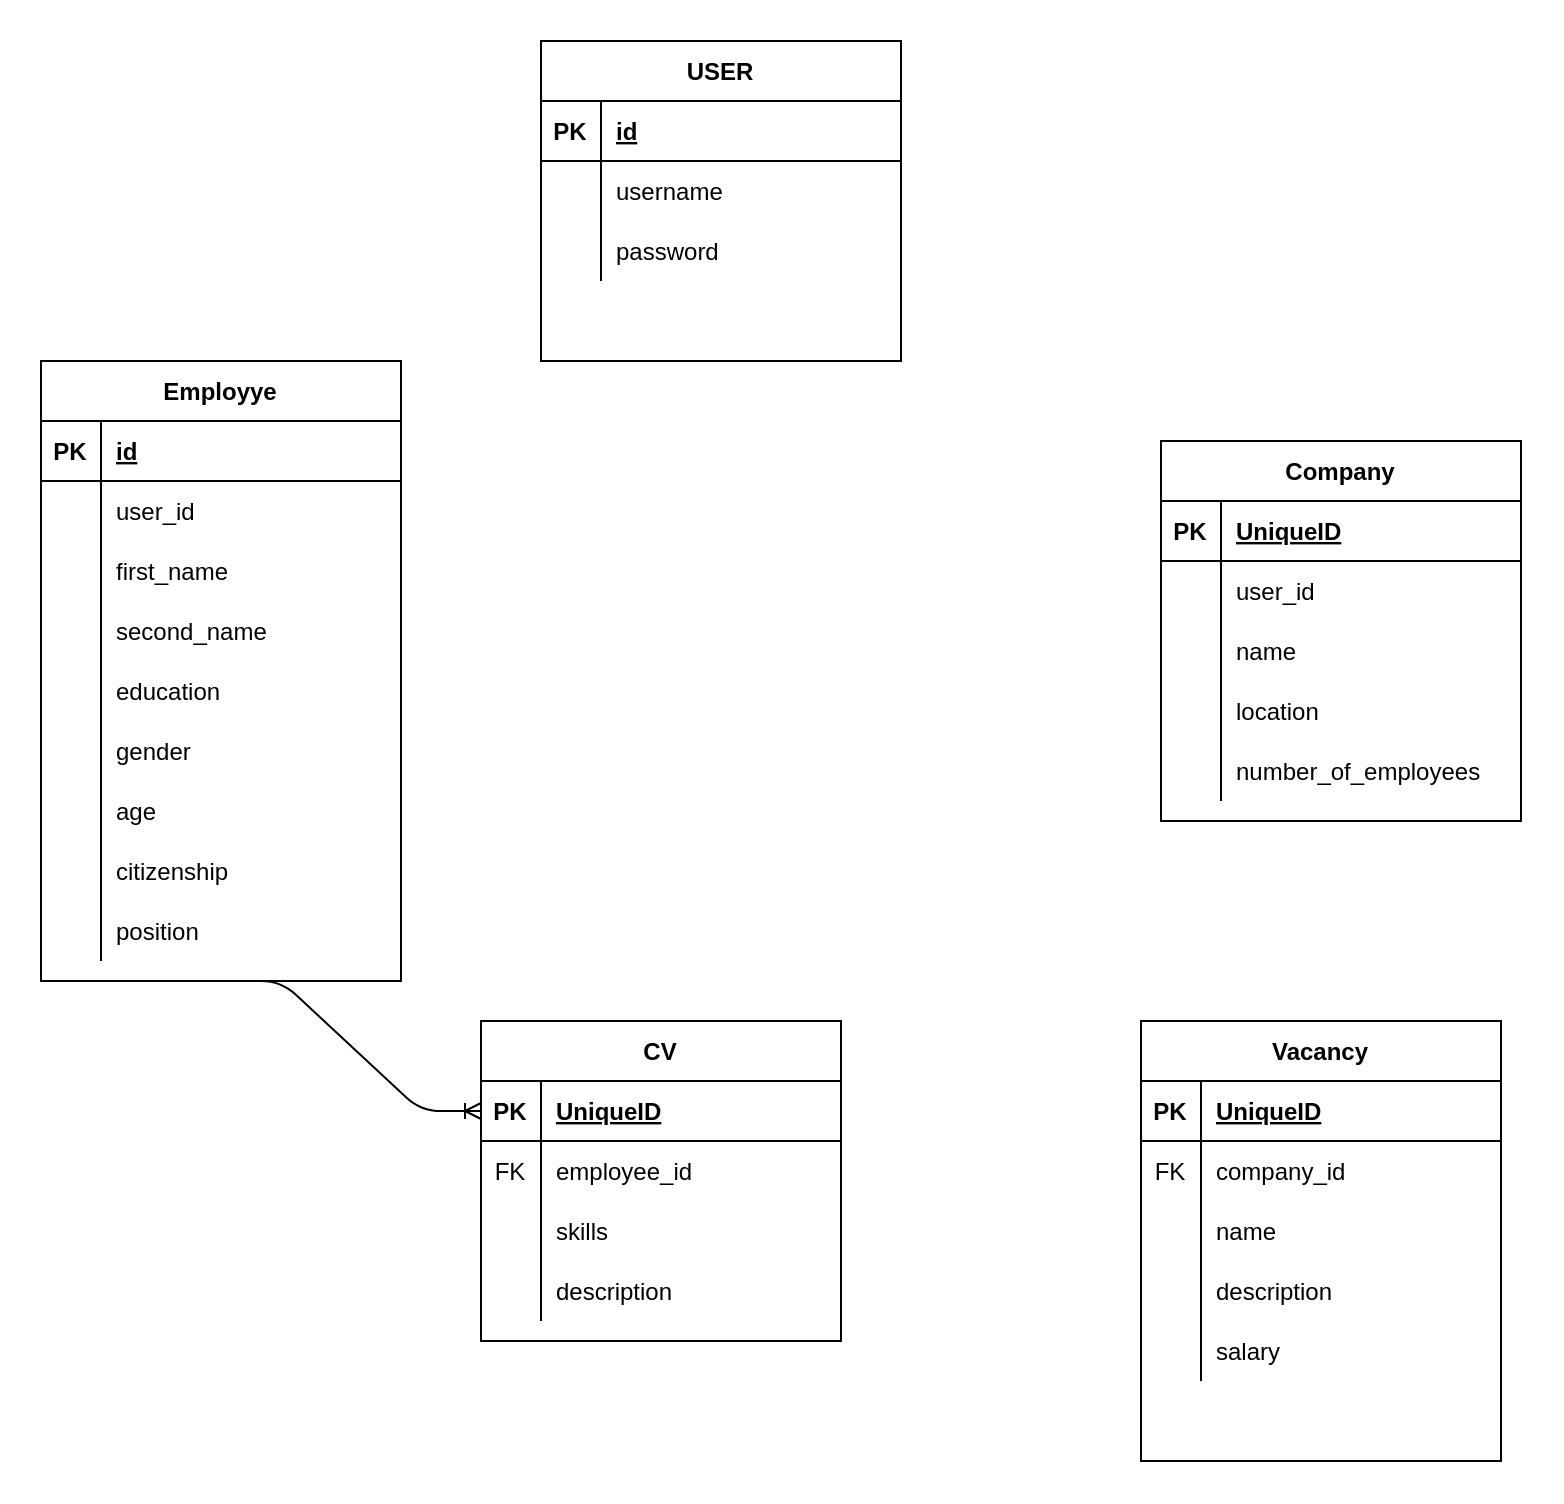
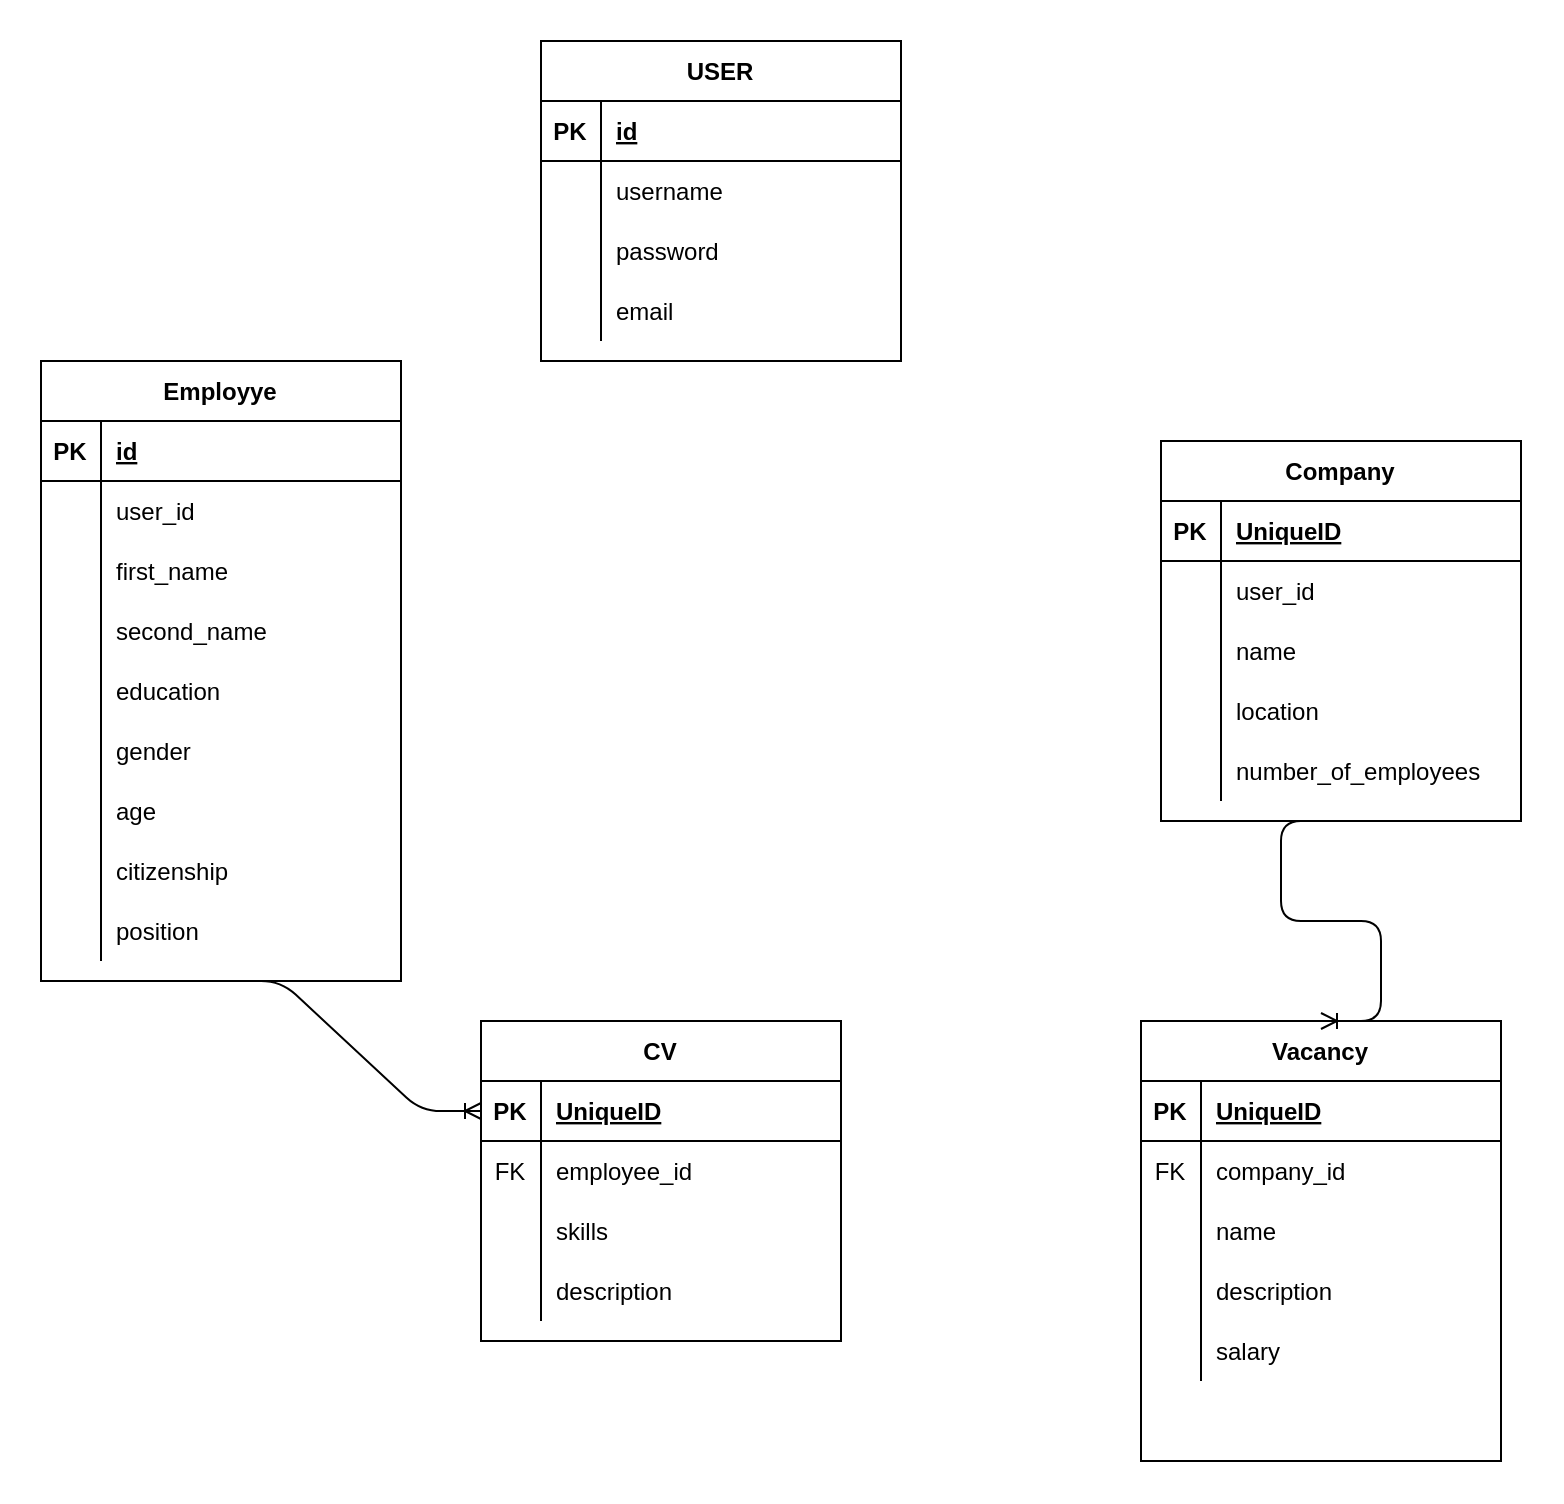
node "email": added
edge "Company" -> "Vacancy": added
